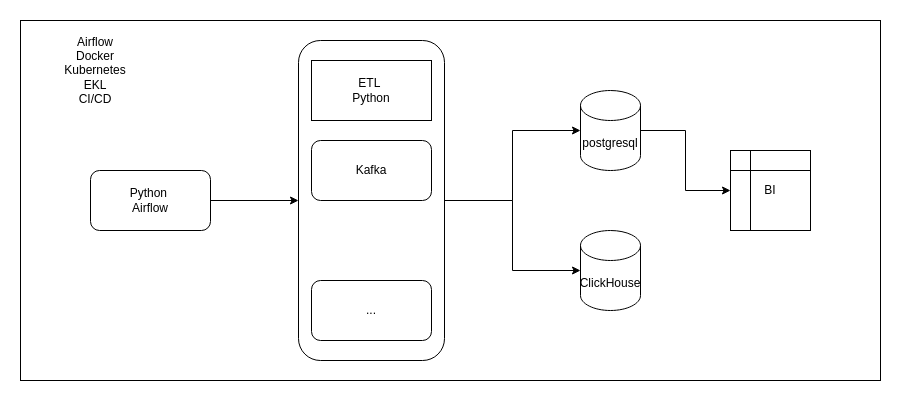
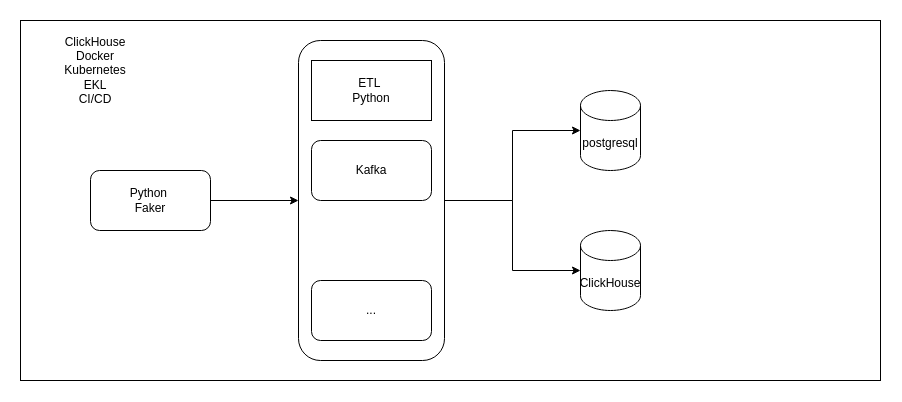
node "Airflow Docker Kubernetes EKL CI/CD": label "Airflow Docker Kubernetes EKL CI/CD" -> "ClickHouse Docker Kubernetes EKL CI/CD"
edge "postgresql" -> "BI": removed
node "BI": removed
node "Python Airflow": label "Python Airflow" -> "Python Faker"
